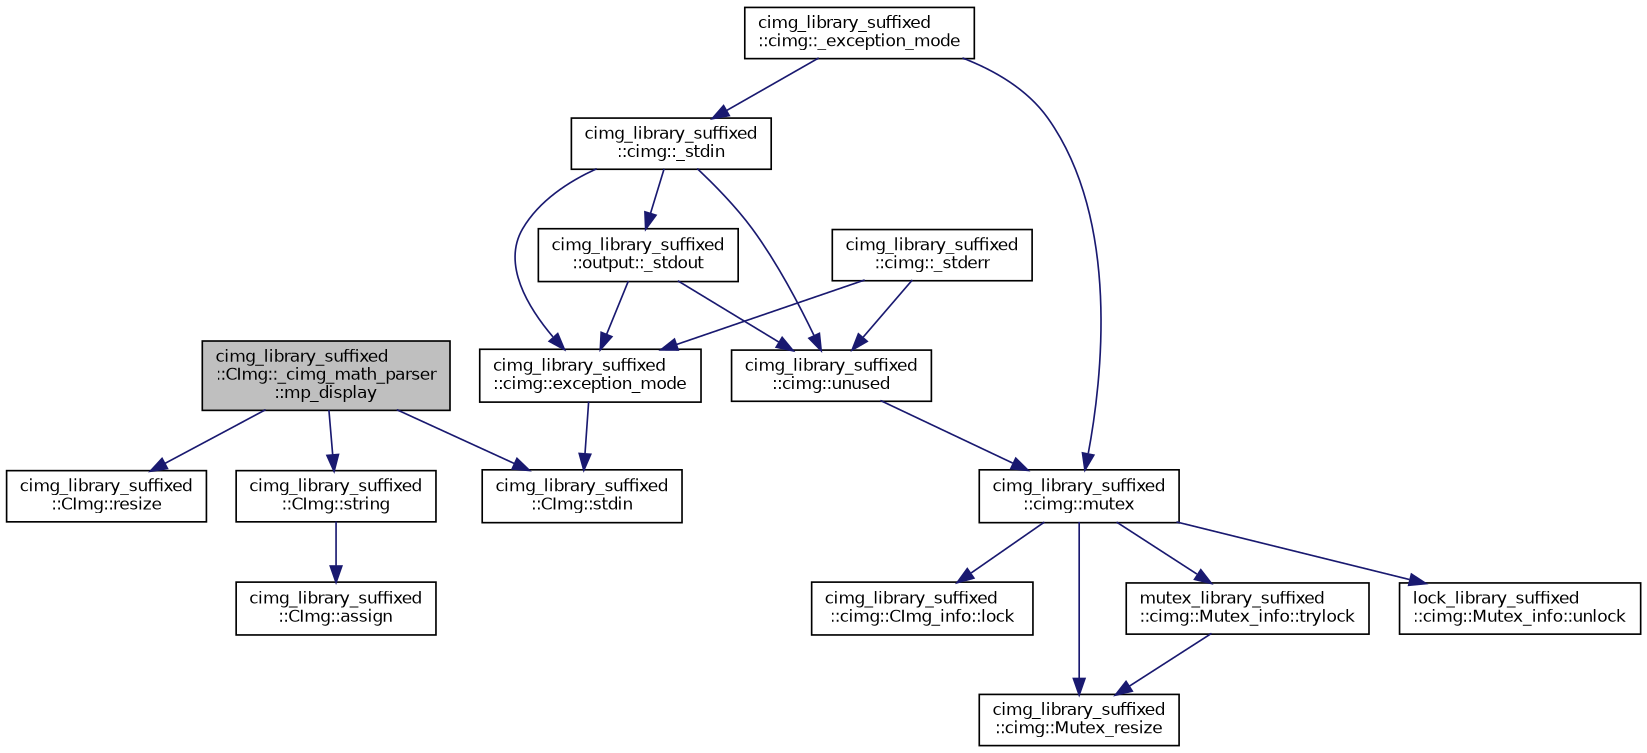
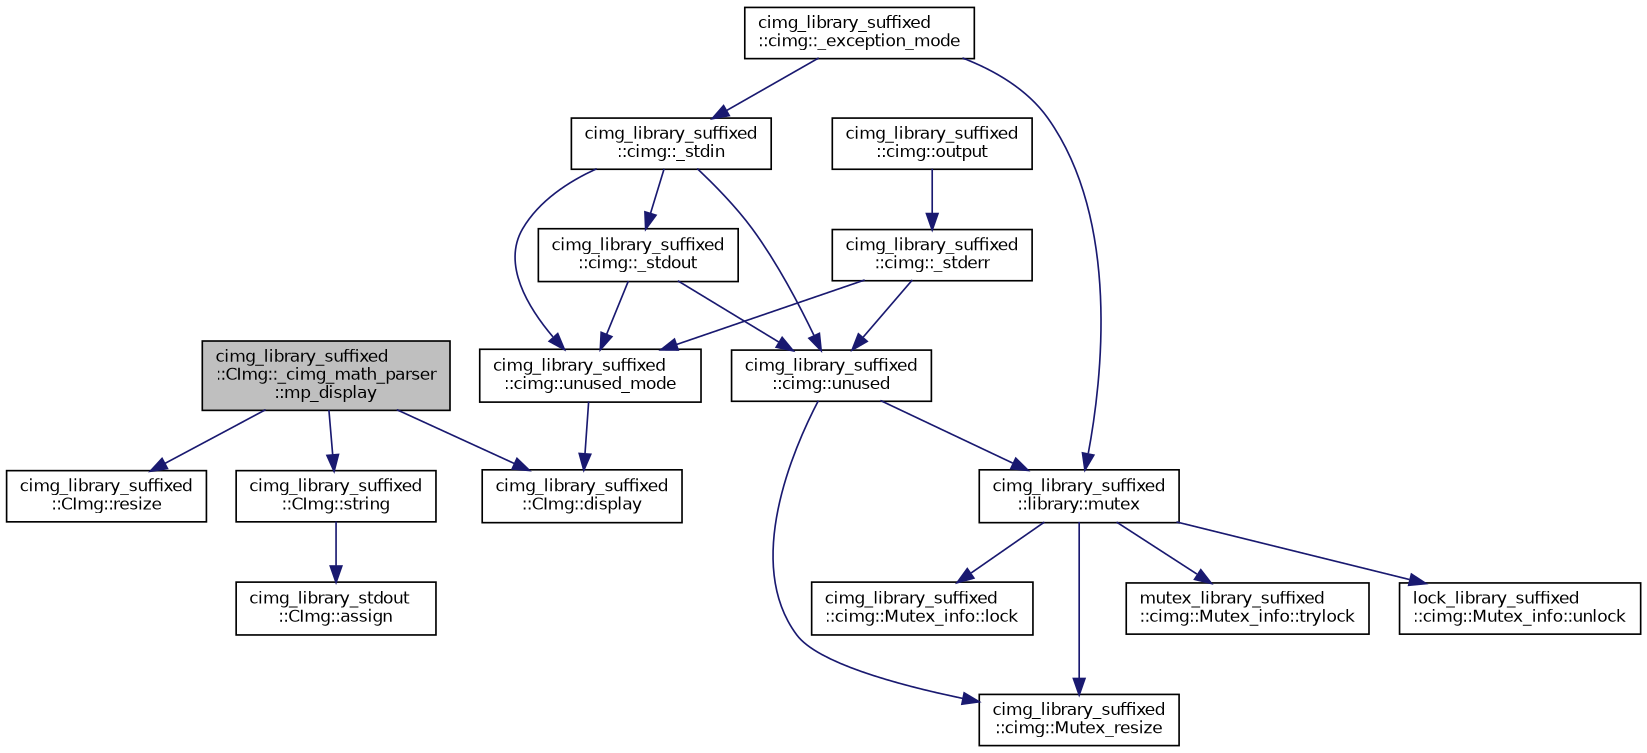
node "cimg_library_suffixed ::cimg::output": added
node "cimg_library_suffixed ::output::_stdout": label "cimg_library_suffixed ::output::_stdout" -> "cimg_library_suffixed ::cimg::_stdout"
node "cimg_library_suffixed ::cimg::exception_mode": label "cimg_library_suffixed ::cimg::exception_mode" -> "cimg_library_suffixed ::cimg::unused_mode"
node "cimg_library_suffixed ::CImg::stdin": label "cimg_library_suffixed ::CImg::stdin" -> "cimg_library_suffixed ::CImg::display"
node "cimg_library_suffixed ::cimg::mutex": label "cimg_library_suffixed ::cimg::mutex" -> "cimg_library_suffixed ::library::mutex"
node "cimg_library_suffixed ::CImg::assign": label "cimg_library_suffixed ::CImg::assign" -> "cimg_library_stdout ::CImg::assign"
node "cimg_library_suffixed ::cimg::CImg_info::lock": label "cimg_library_suffixed ::cimg::CImg_info::lock" -> "cimg_library_suffixed ::cimg::Mutex_info::lock"
edge "mutex_library_suffixed ::cimg::Mutex_info::trylock" -> "cimg_library_suffixed ::cimg::Mutex_resize": now "cimg_library_suffixed ::cimg::unused" -> "cimg_library_suffixed ::cimg::Mutex_resize"
